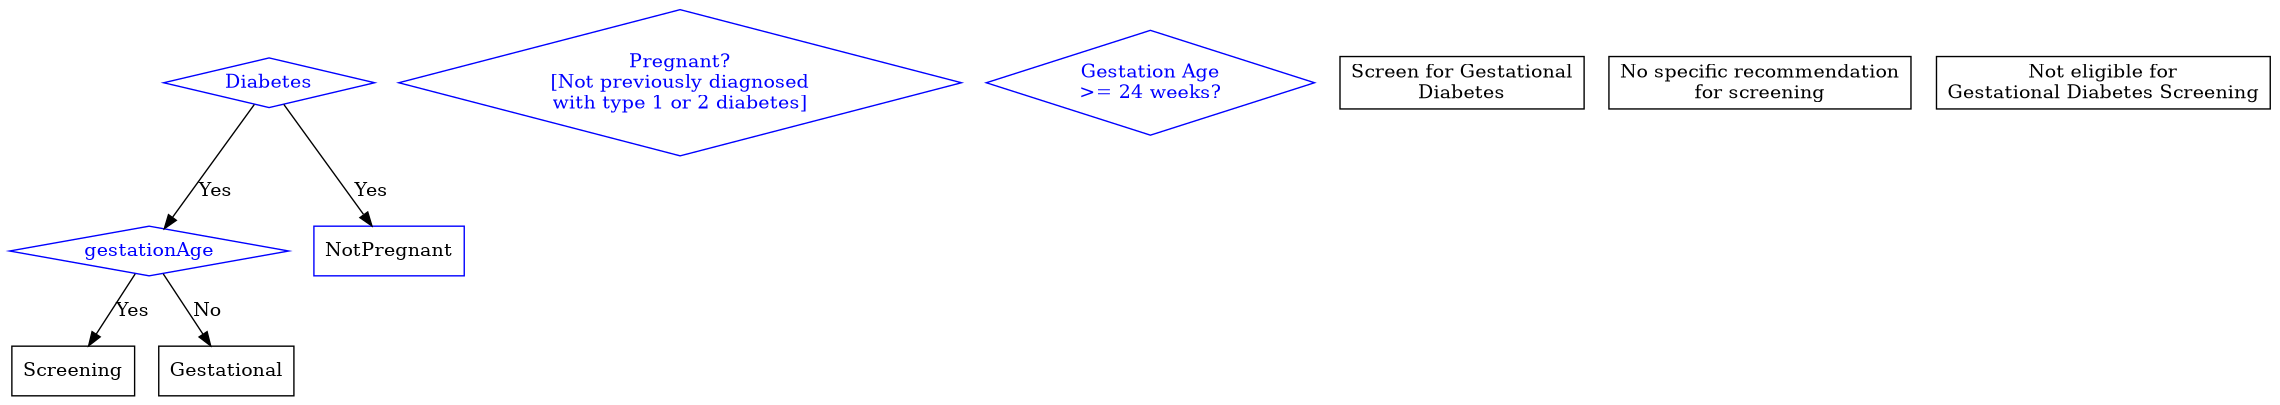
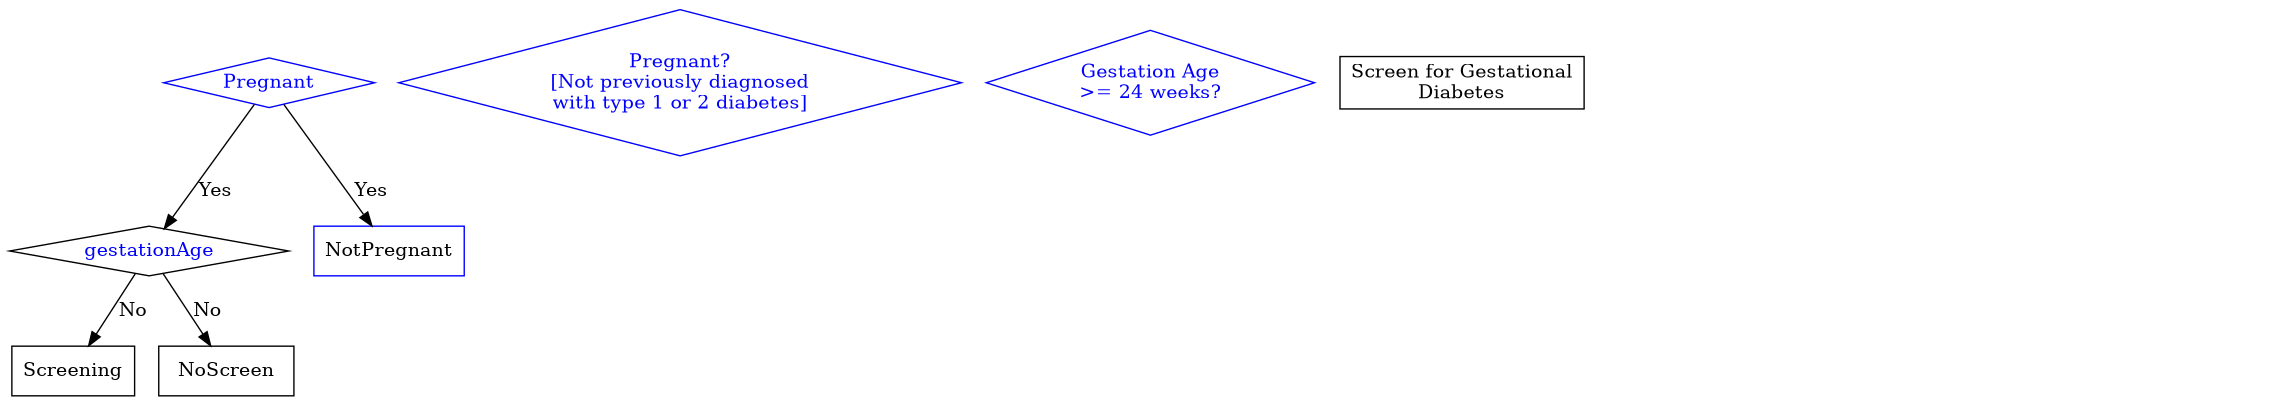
node "Diabetes": label "Diabetes" -> "Pregnant"
node "No specific recommendation for screening": removed
node "Not eligible for Gestational Diabetes Screening": removed
node "gestationAge": color blue -> black
edge "gestationAge" -> "Screening": label "Yes" -> "No"
node "Gestational": label "Gestational" -> "NoScreen"
